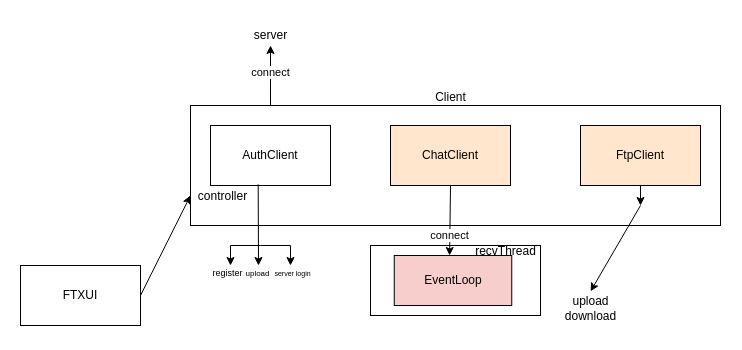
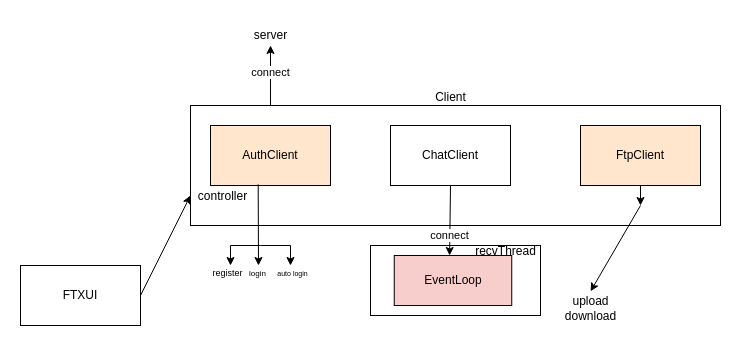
node "AuthClient": fillcolor #ffffff -> #ffe6cc
node "ChatClient": fillcolor #ffe6cc -> #ffffff
node "upload": label "upload" -> "login"
node "server login": label "server login" -> "auto login"
